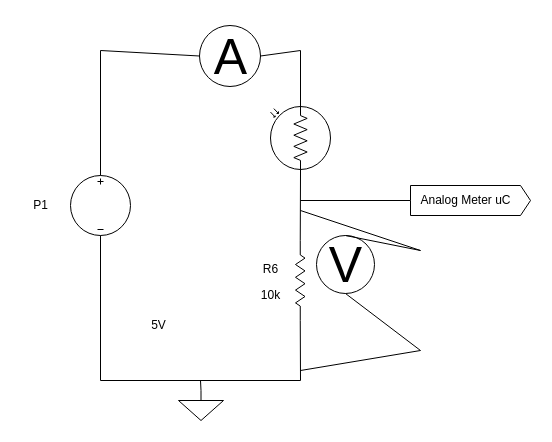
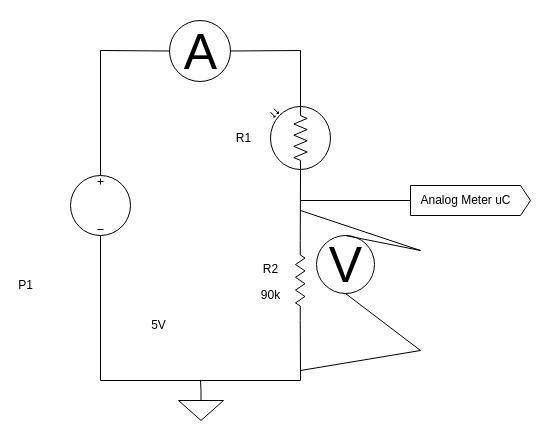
node "A": moved (230, 56) -> (200, 51)
node "R1": added
node "P1": moved (41, 206) -> (26, 286)
node "R6": label "R6" -> "R2"
node "10k": label "10k" -> "90k"
